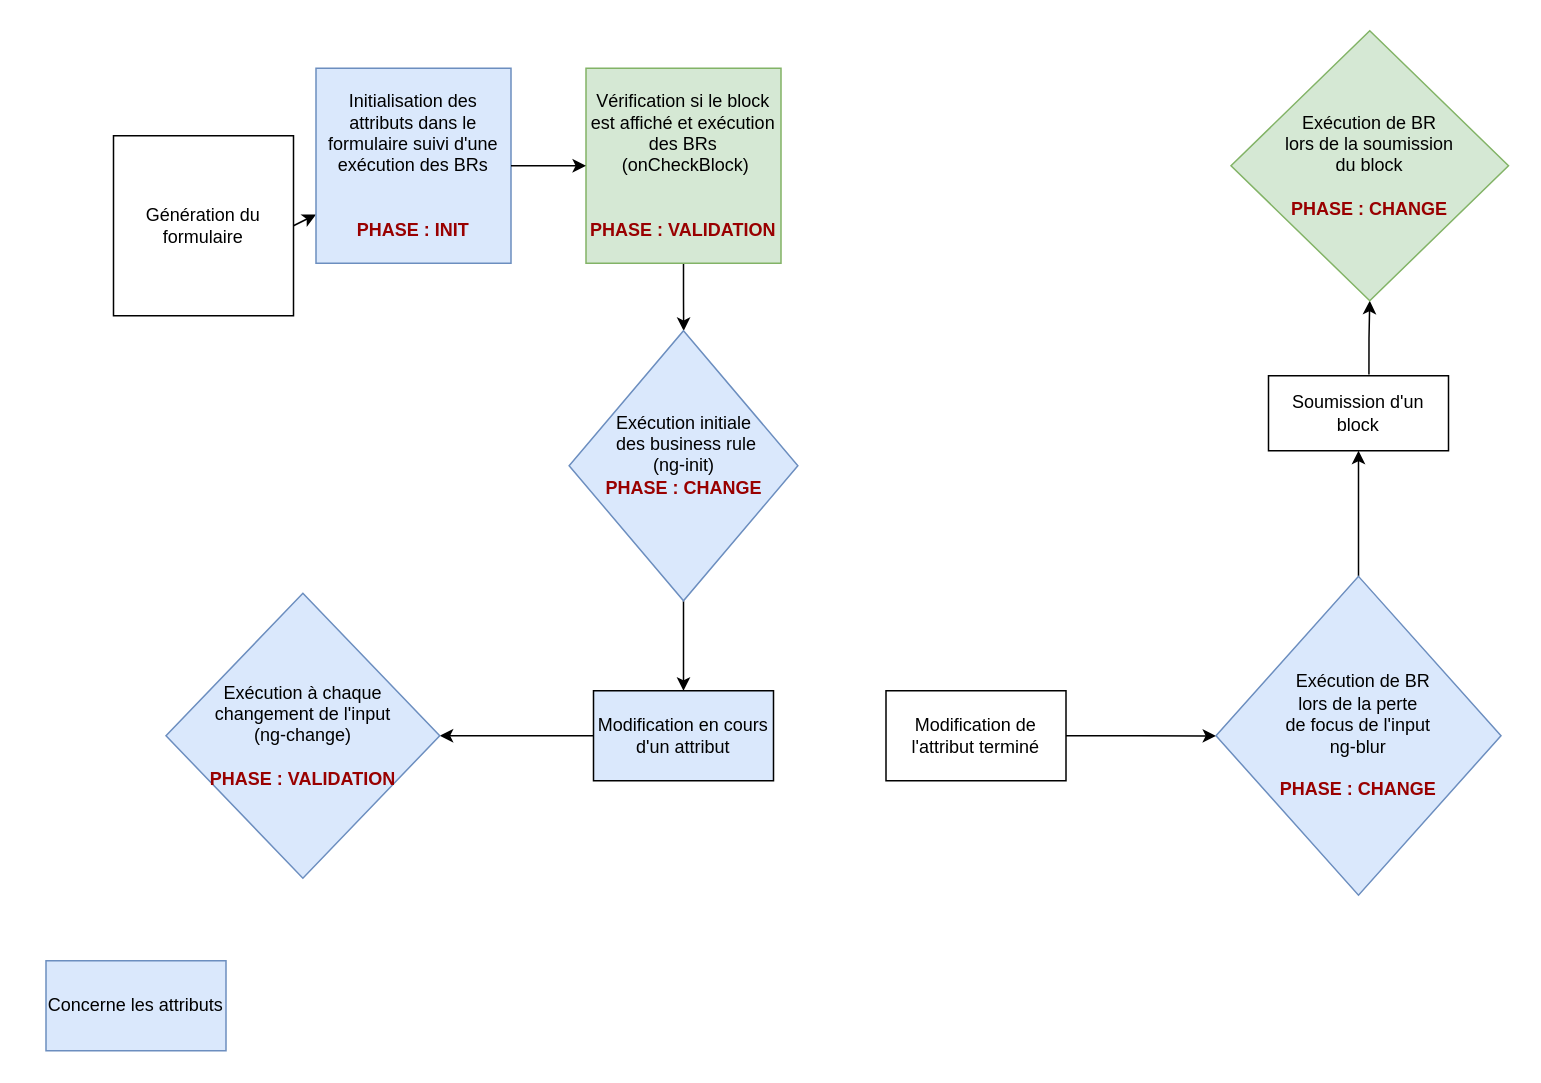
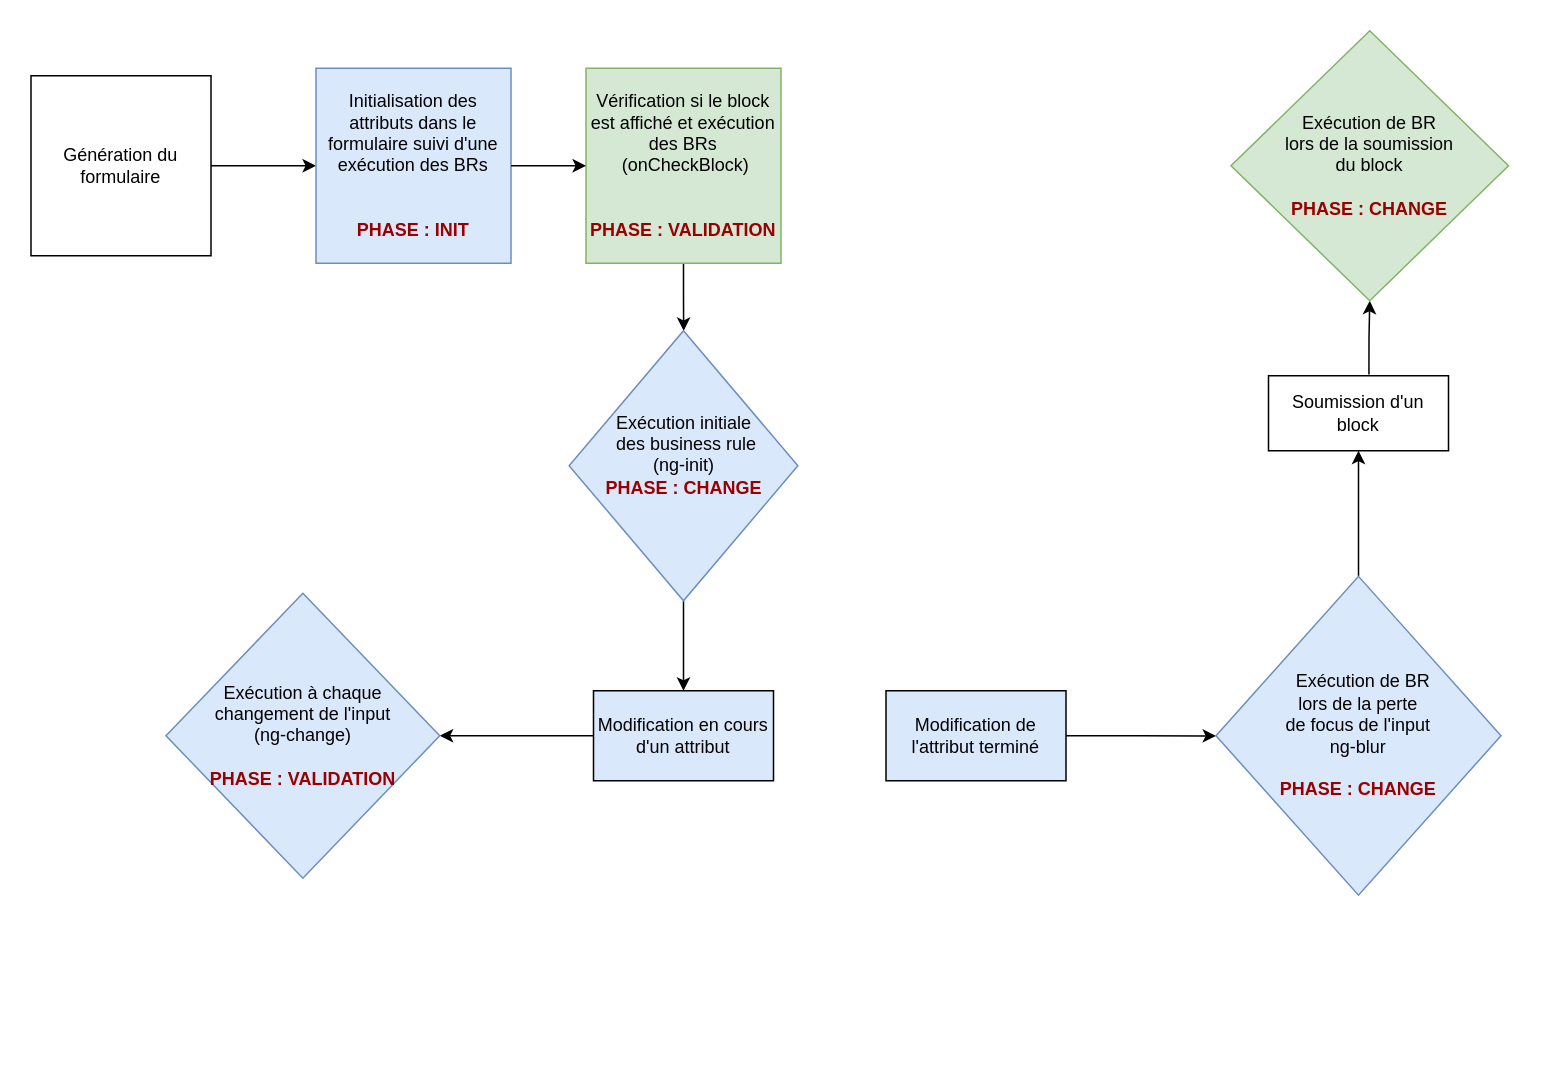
node "Génération du formulaire": moved (203, 226) -> (121, 166)
node "Modification de l'attribut terminé": fillcolor #ffffff -> #dae8fc
node "Concerne les attributs": removed
